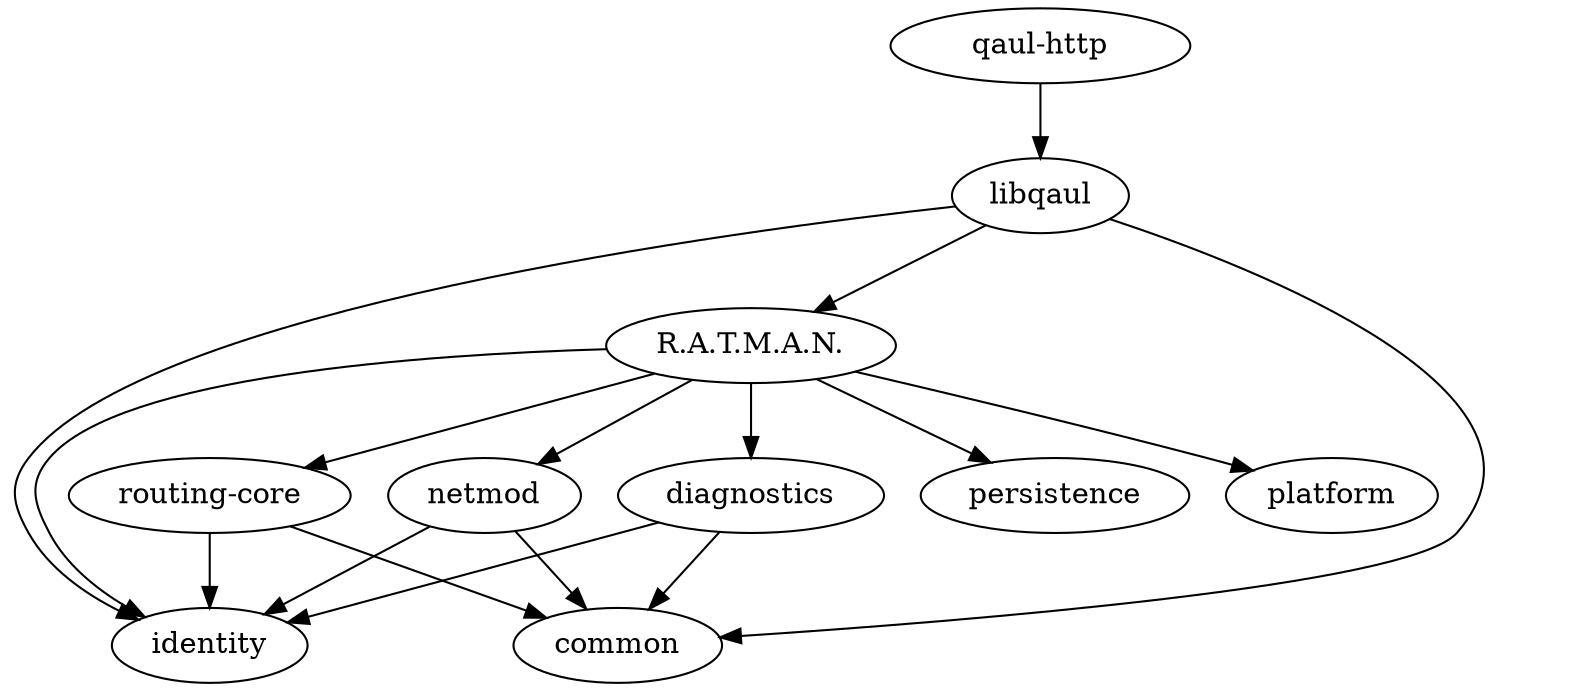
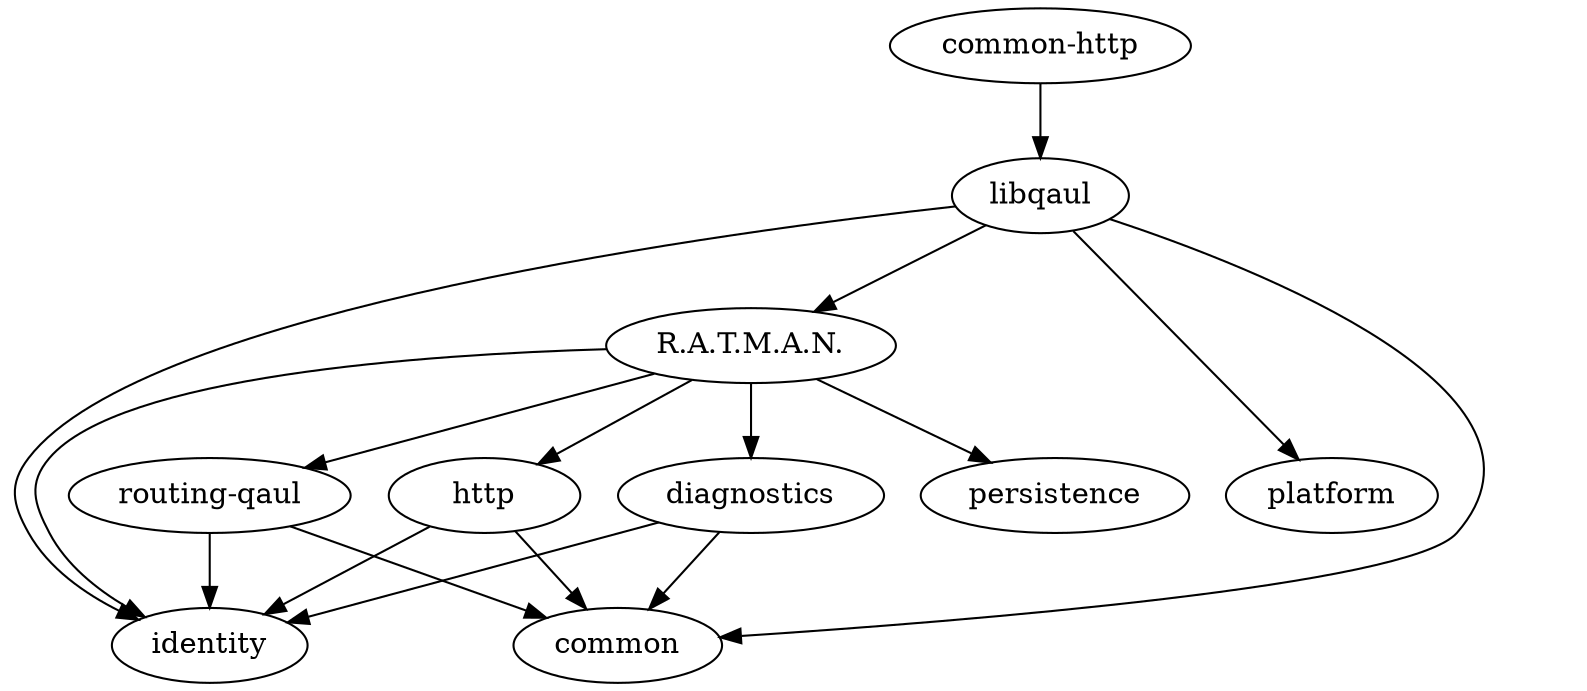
node "qaul-http": label "qaul-http" -> "common-http"
edge "R.A.T.M.A.N." -> "platform": now "libqaul" -> "platform"
node "routing-core": label "routing-core" -> "routing-qaul"
node "netmod": label "netmod" -> "http"
